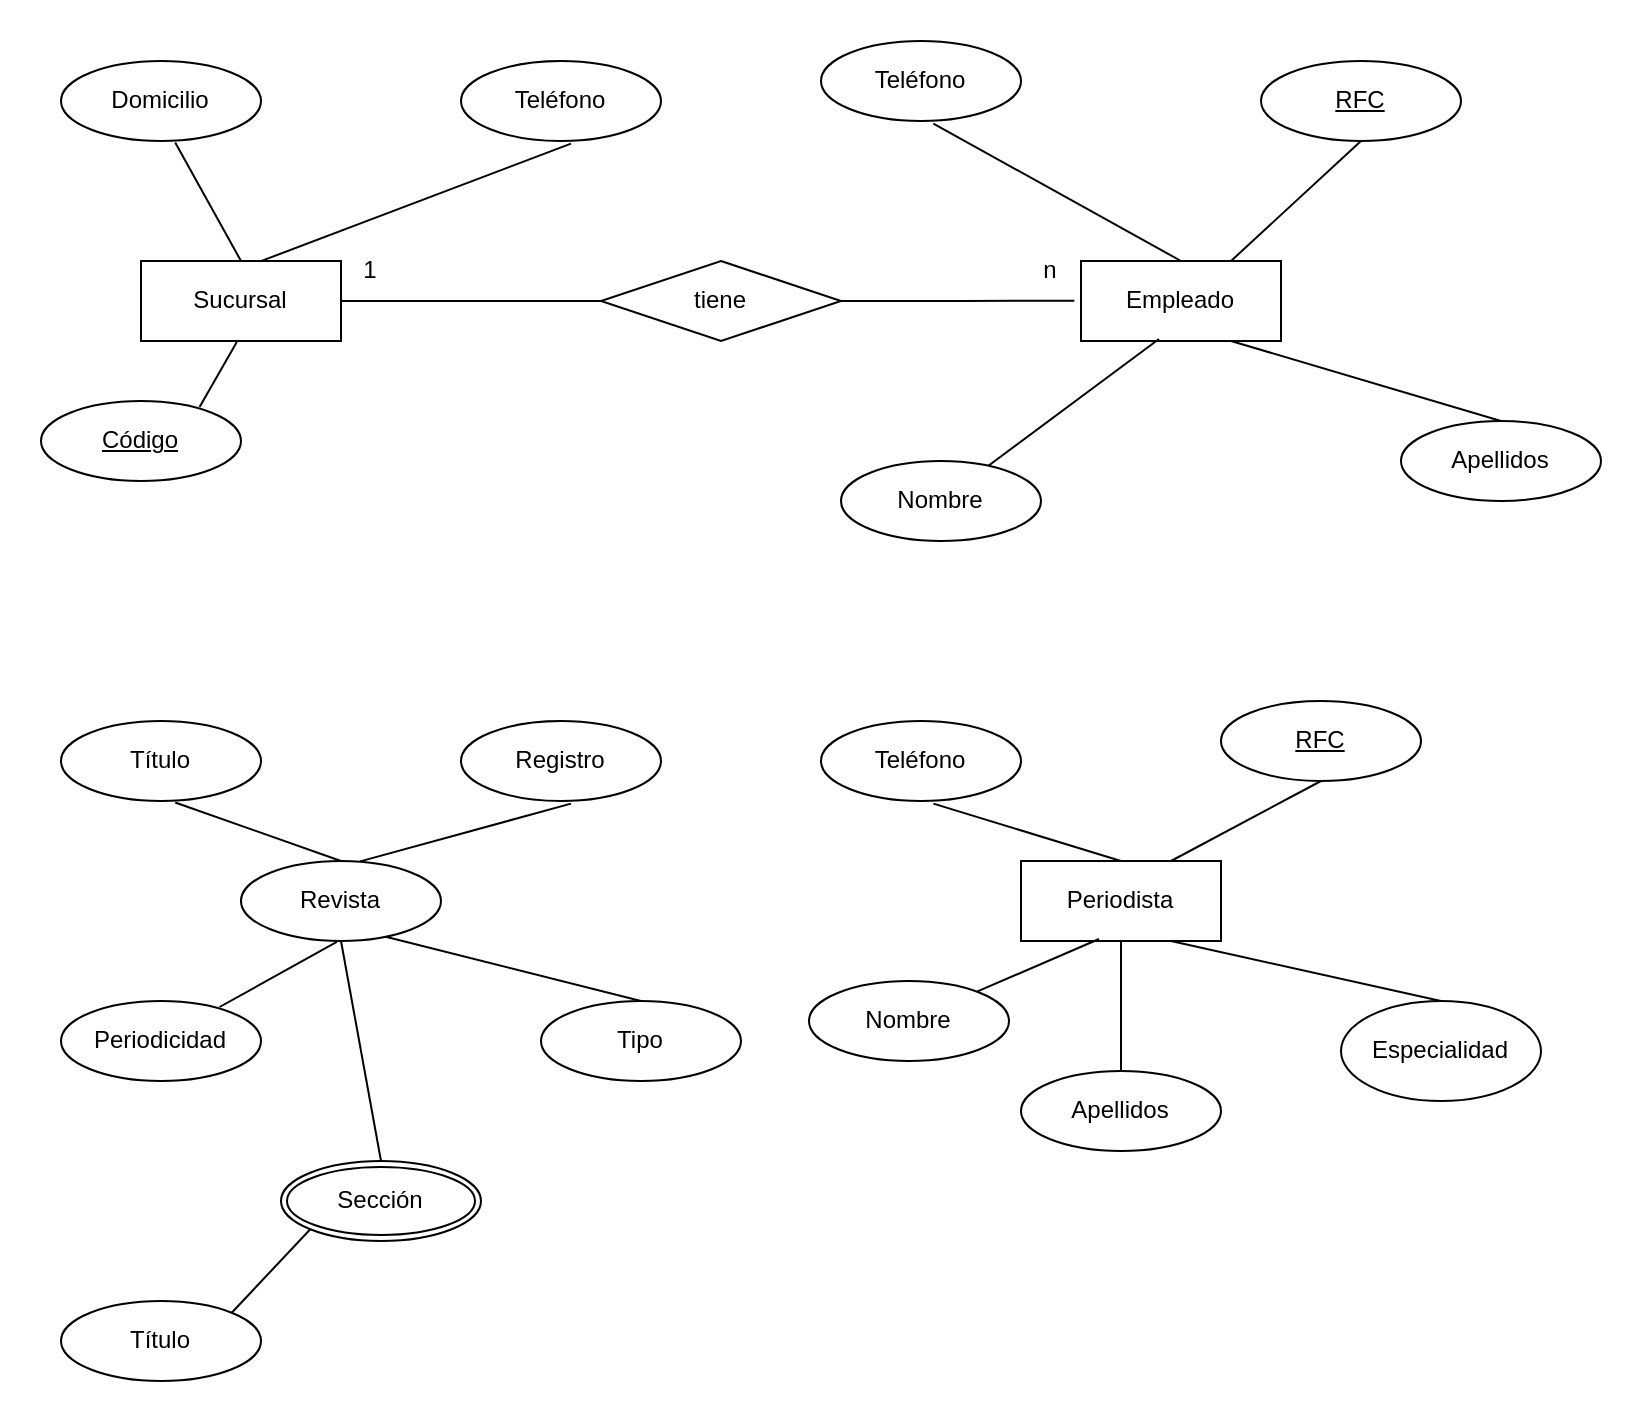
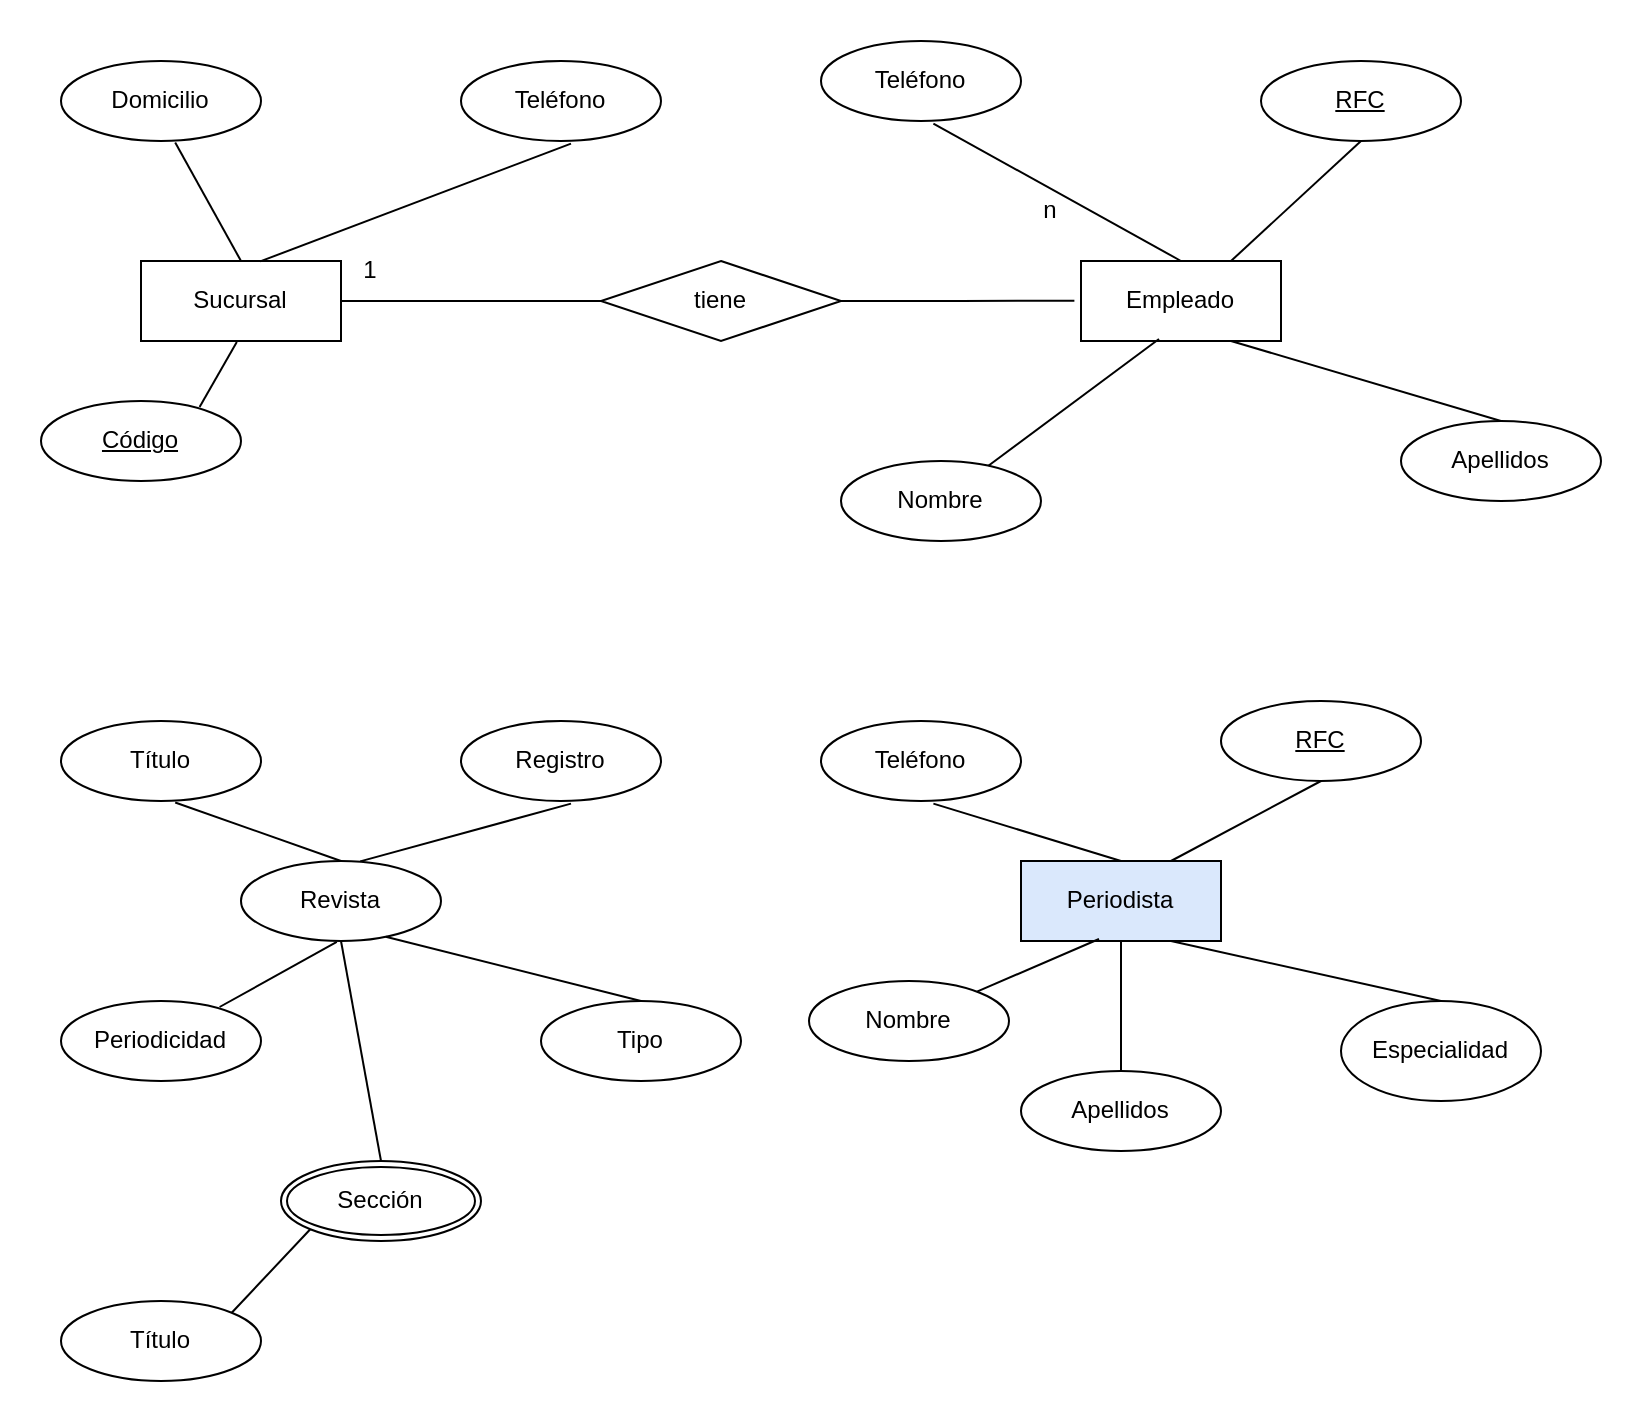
node "n": moved (1051, 271) -> (1051, 211)
node "Periodista": fillcolor #ffffff -> #dae8fc
